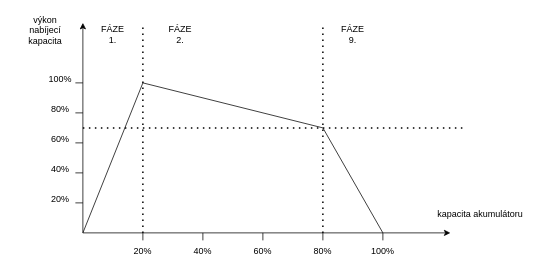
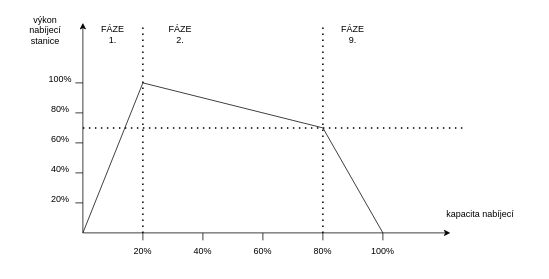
node "výkon nabíjecí kapacita": label "výkon nabíjecí kapacita" -> "výkon nabíjecí stanice"
node "kapacita akumulátoru": label "kapacita akumulátoru" -> "kapacita nabíjecí"
